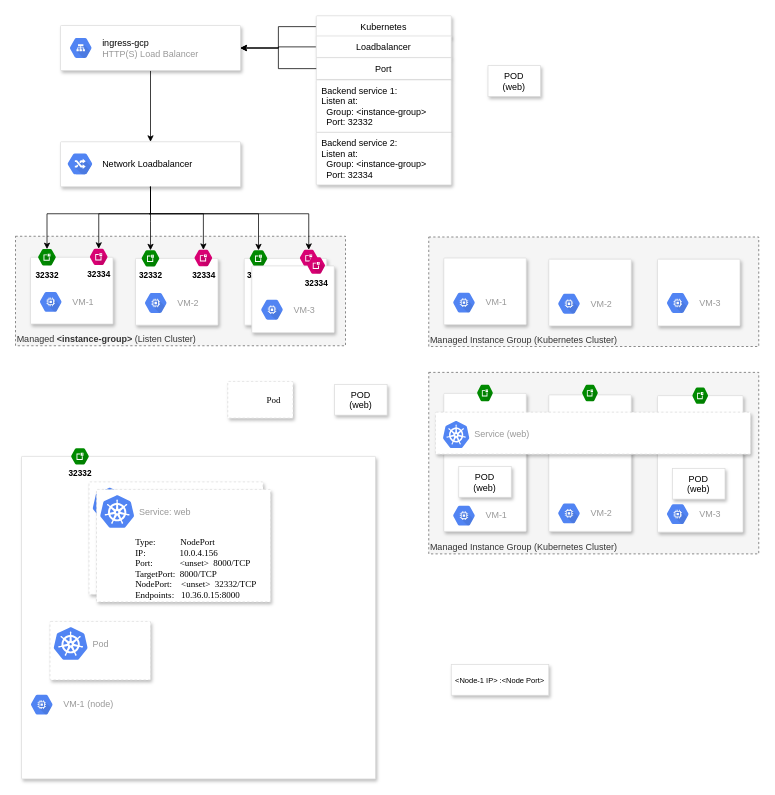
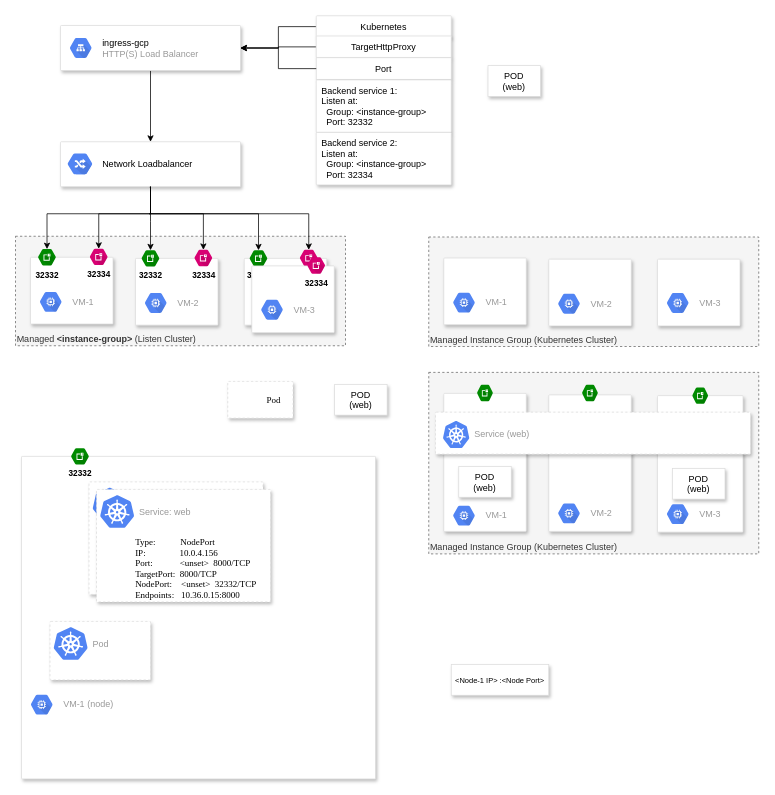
node "Loadbalancer": label "Loadbalancer" -> "TargetHttpProxy"
